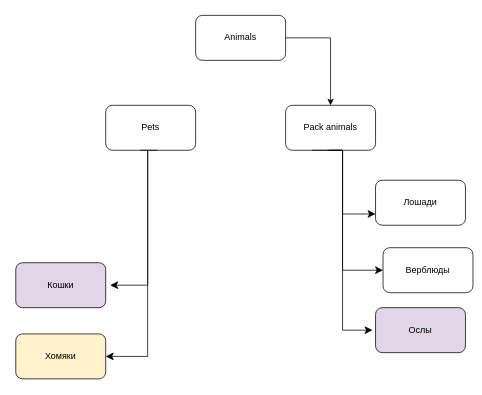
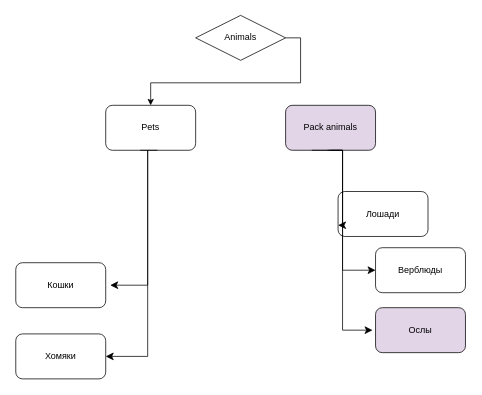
node "Animals": shape rounded rectangle -> diamond
edge "Animals" -> "Pack animals": now "Animals" -> "Pets"
node "Pack animals": fillcolor #ffffff -> #e1d5e7
node "Лошади": moved (420, 203) -> (383, 214)
node "Верблюды": moved (428, 270) -> (420, 270)
node "Кошки": fillcolor #e1d5e7 -> #ffffff
node "Хомяки": fillcolor #fff2cc -> #ffffff
